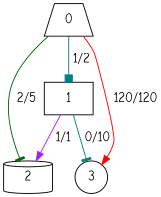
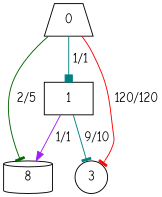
edge "0" -> "1": label " 1/2" -> " 1/1"
edge "0" -> "3": arrowhead normal -> tee
edge "1" -> "3": label " 0/10" -> " 9/10"
node "2": label "2" -> "8"
